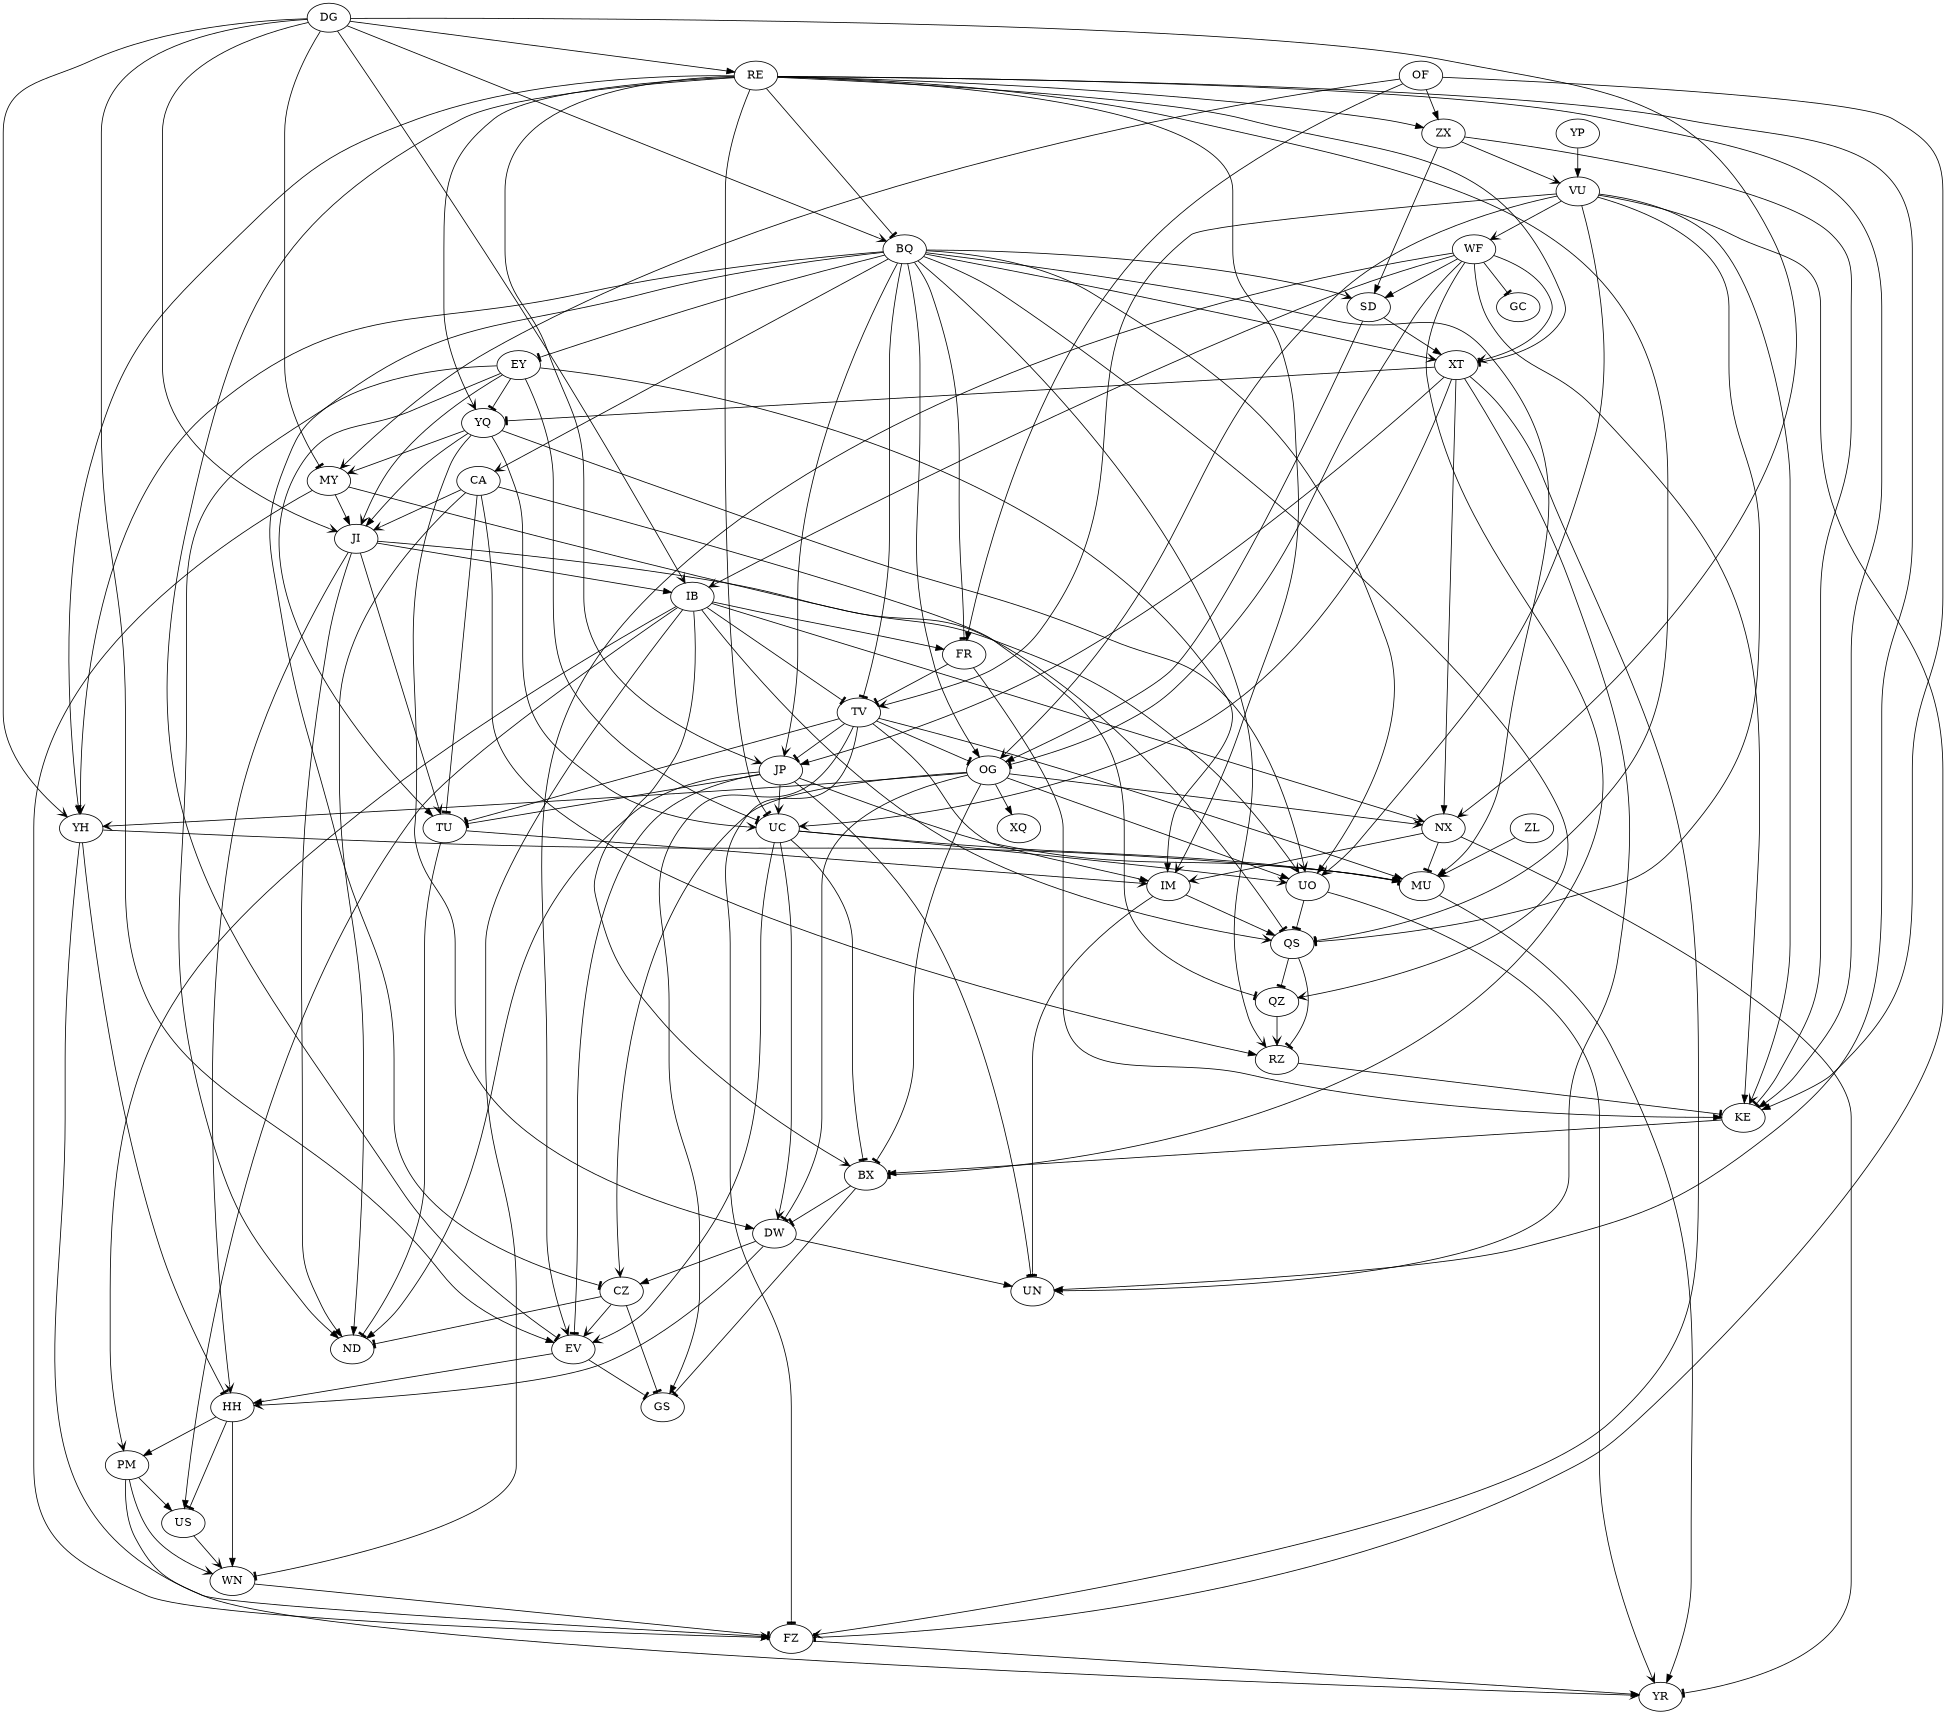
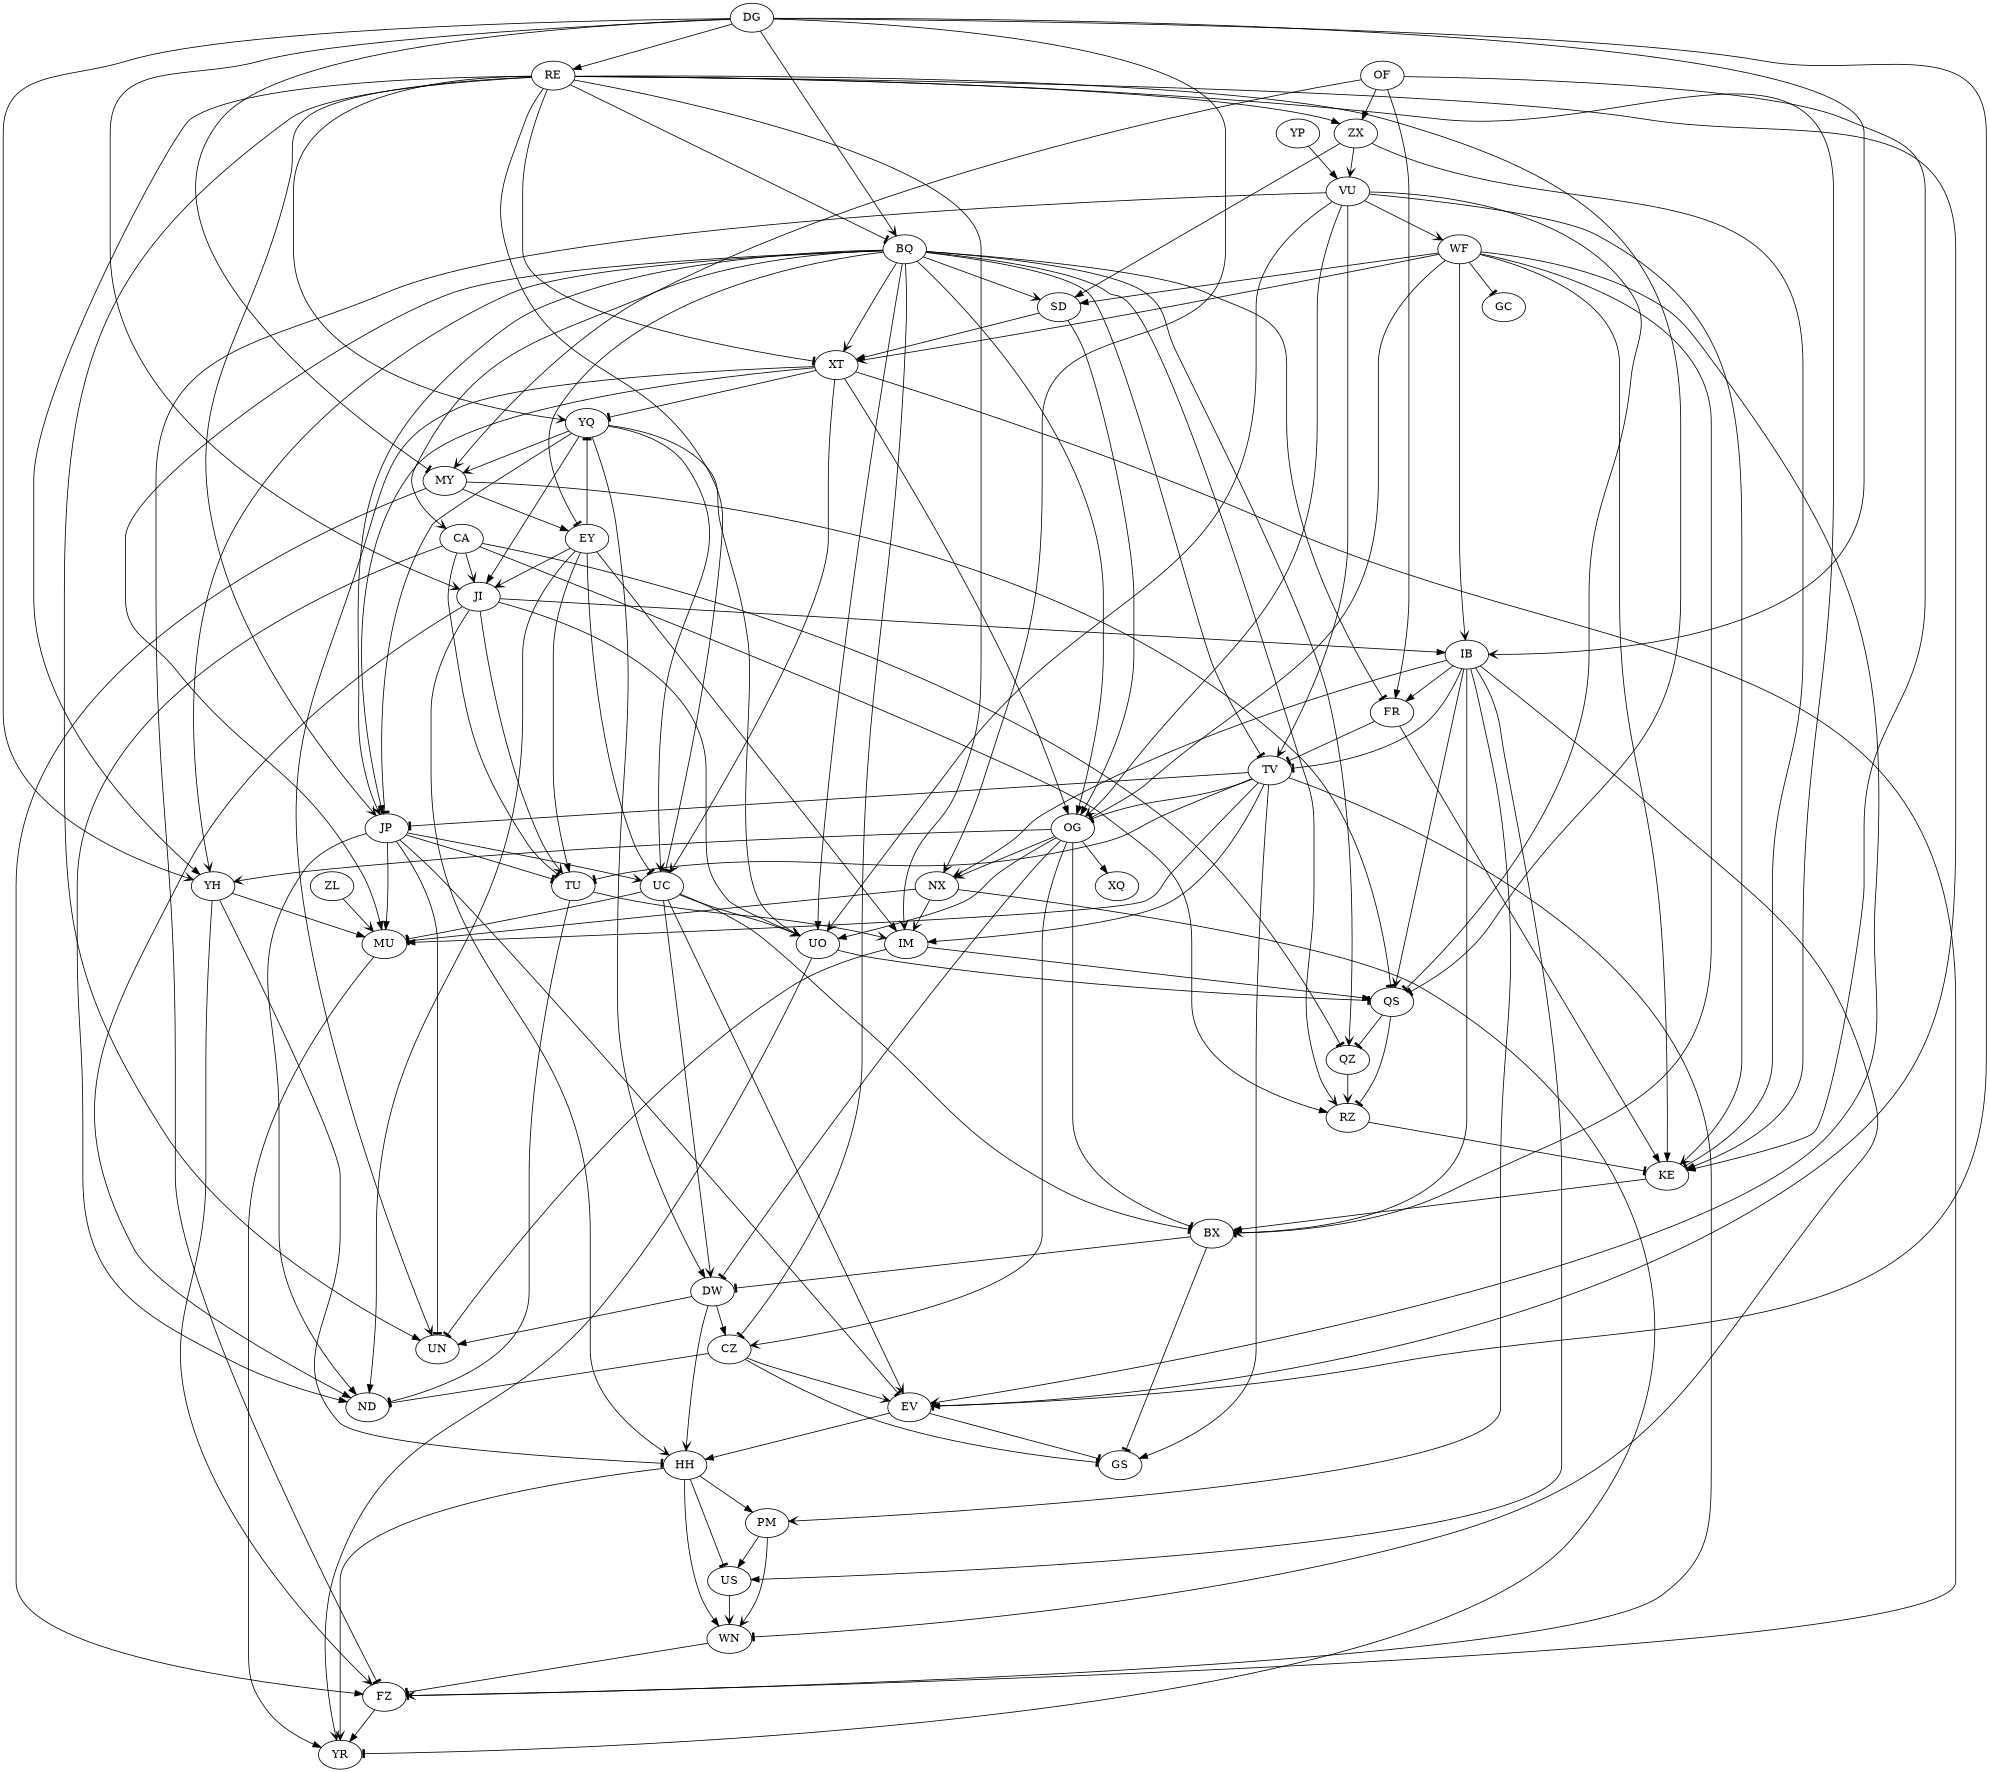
edge "MY" -> "JI": now "MY" -> "EY"
edge "YQ" -> "JP": added
edge "XT" -> "NX": now "XT" -> "OG"
edge "PM" -> "YR": now "HH" -> "YR"
